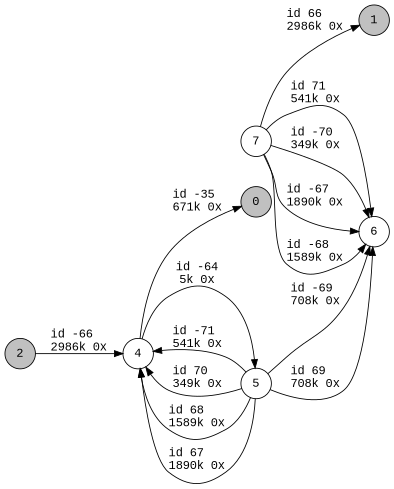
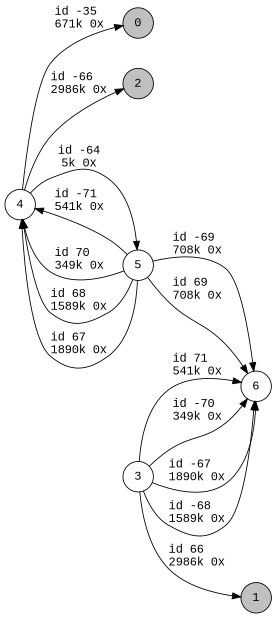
node "7": label "7" -> "3"
edge "2" -> "4": reversed
